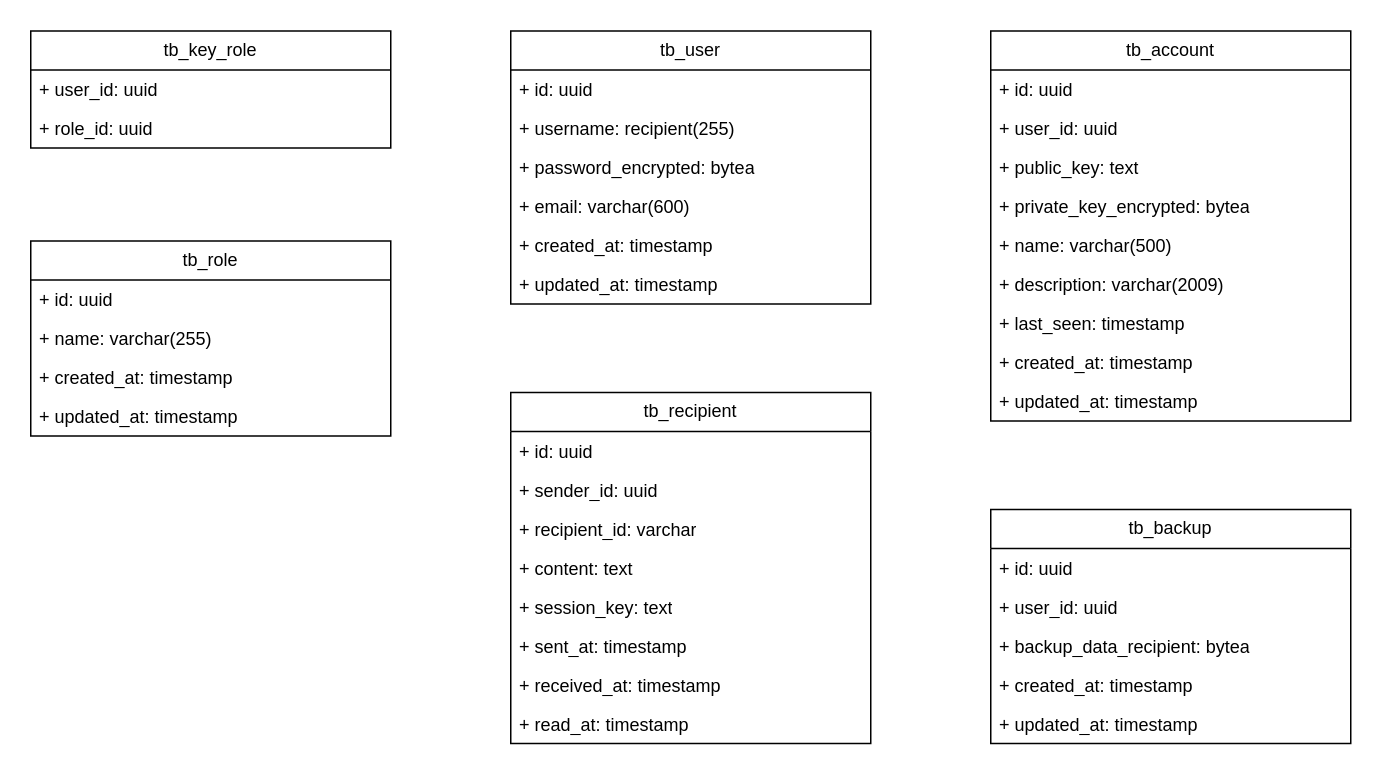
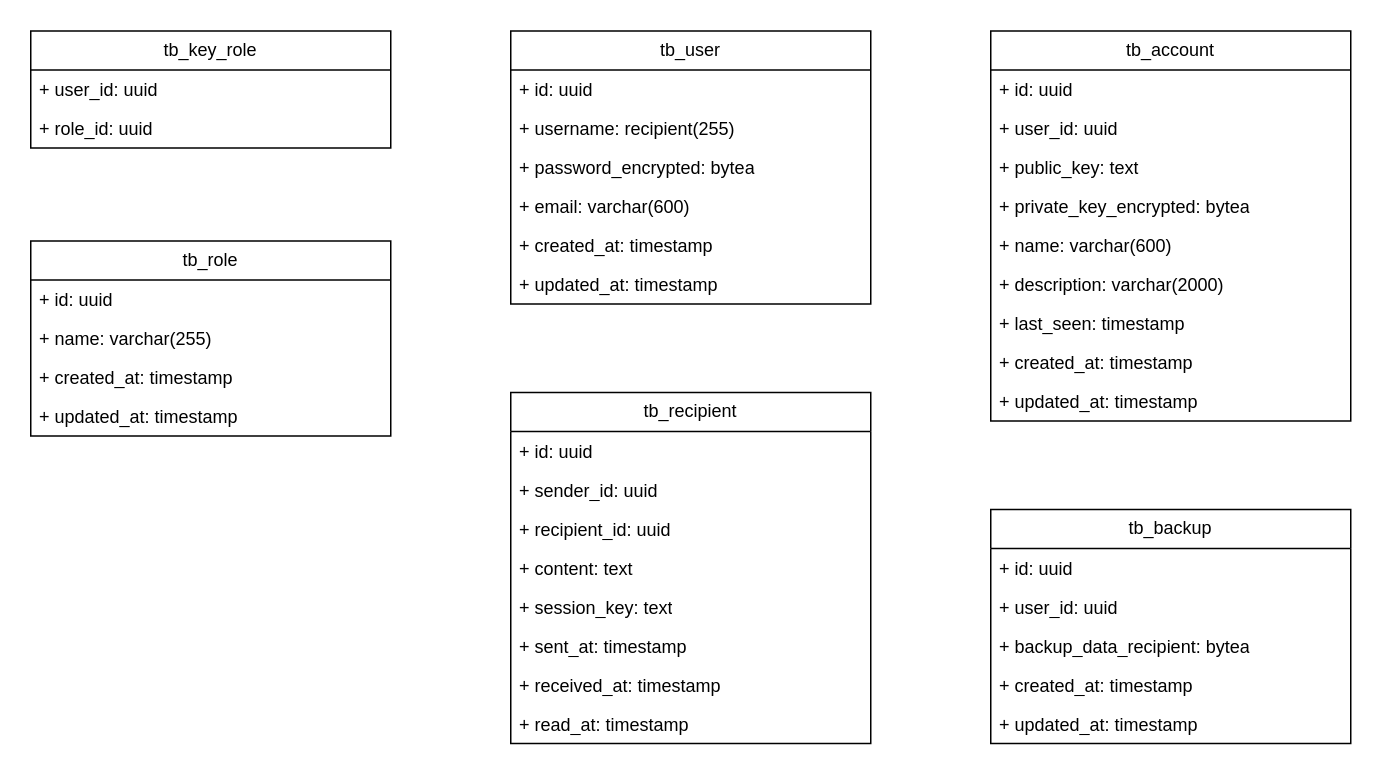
node "+ name: varchar(500)": label "+ name: varchar(500)" -> "+ name: varchar(600)"
node "+ description: varchar(2009)": label "+ description: varchar(2009)" -> "+ description: varchar(2000)"
node "+ recipient_id: varchar": label "+ recipient_id: varchar" -> "+ recipient_id: uuid"
